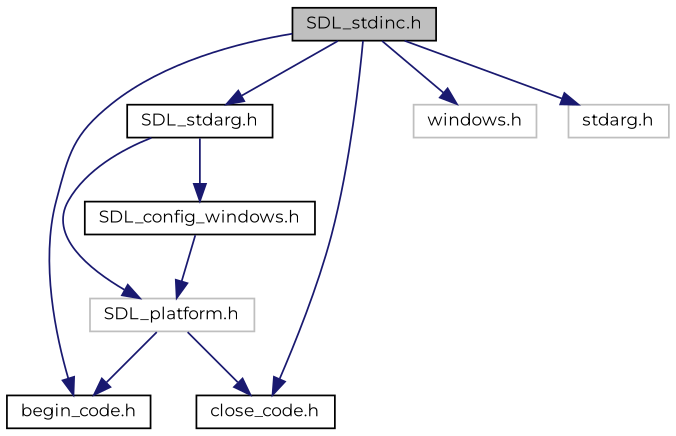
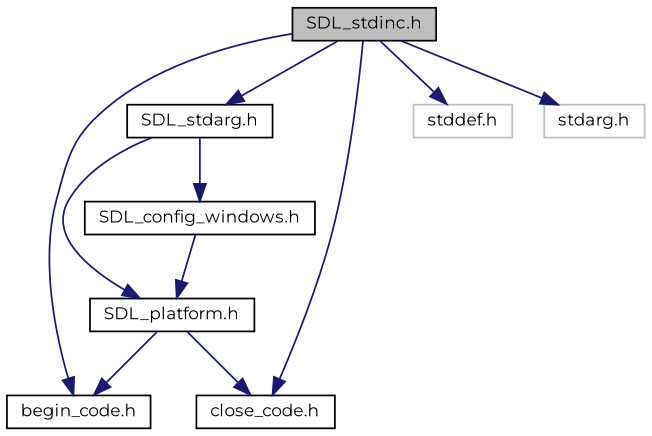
node "windows.h": label "windows.h" -> "stddef.h"
node "SDL_platform.h": color grey75 -> black
